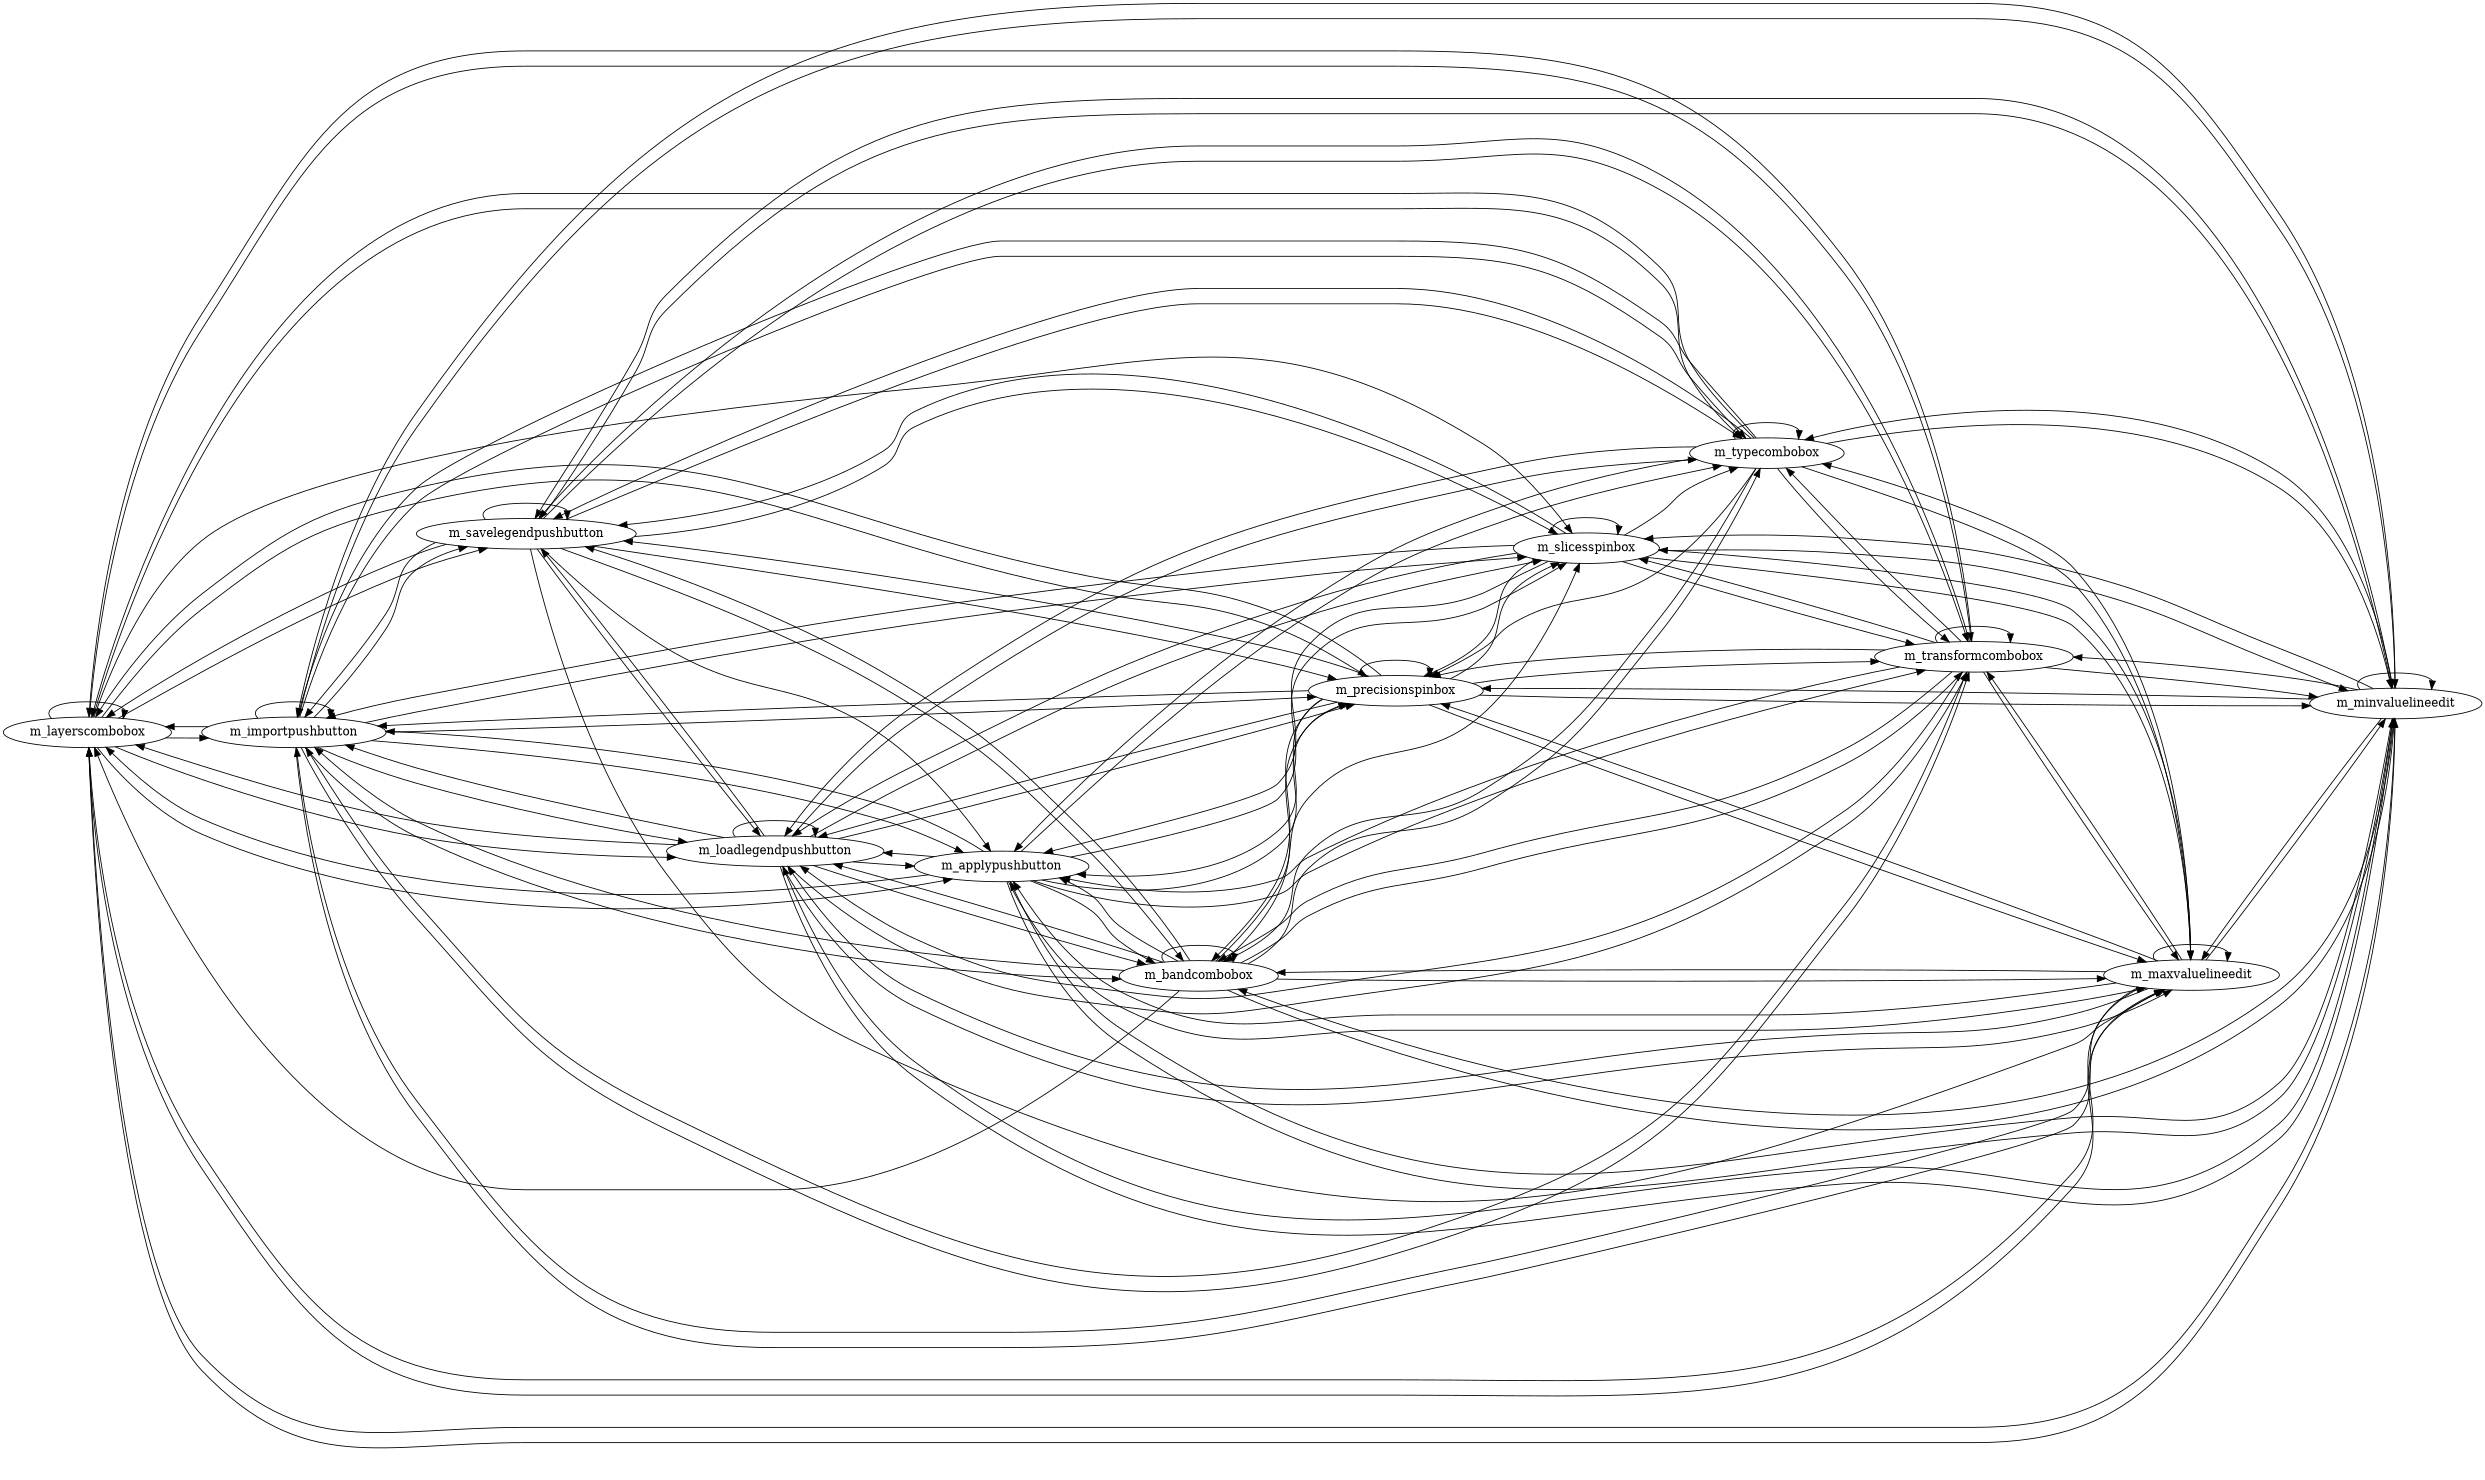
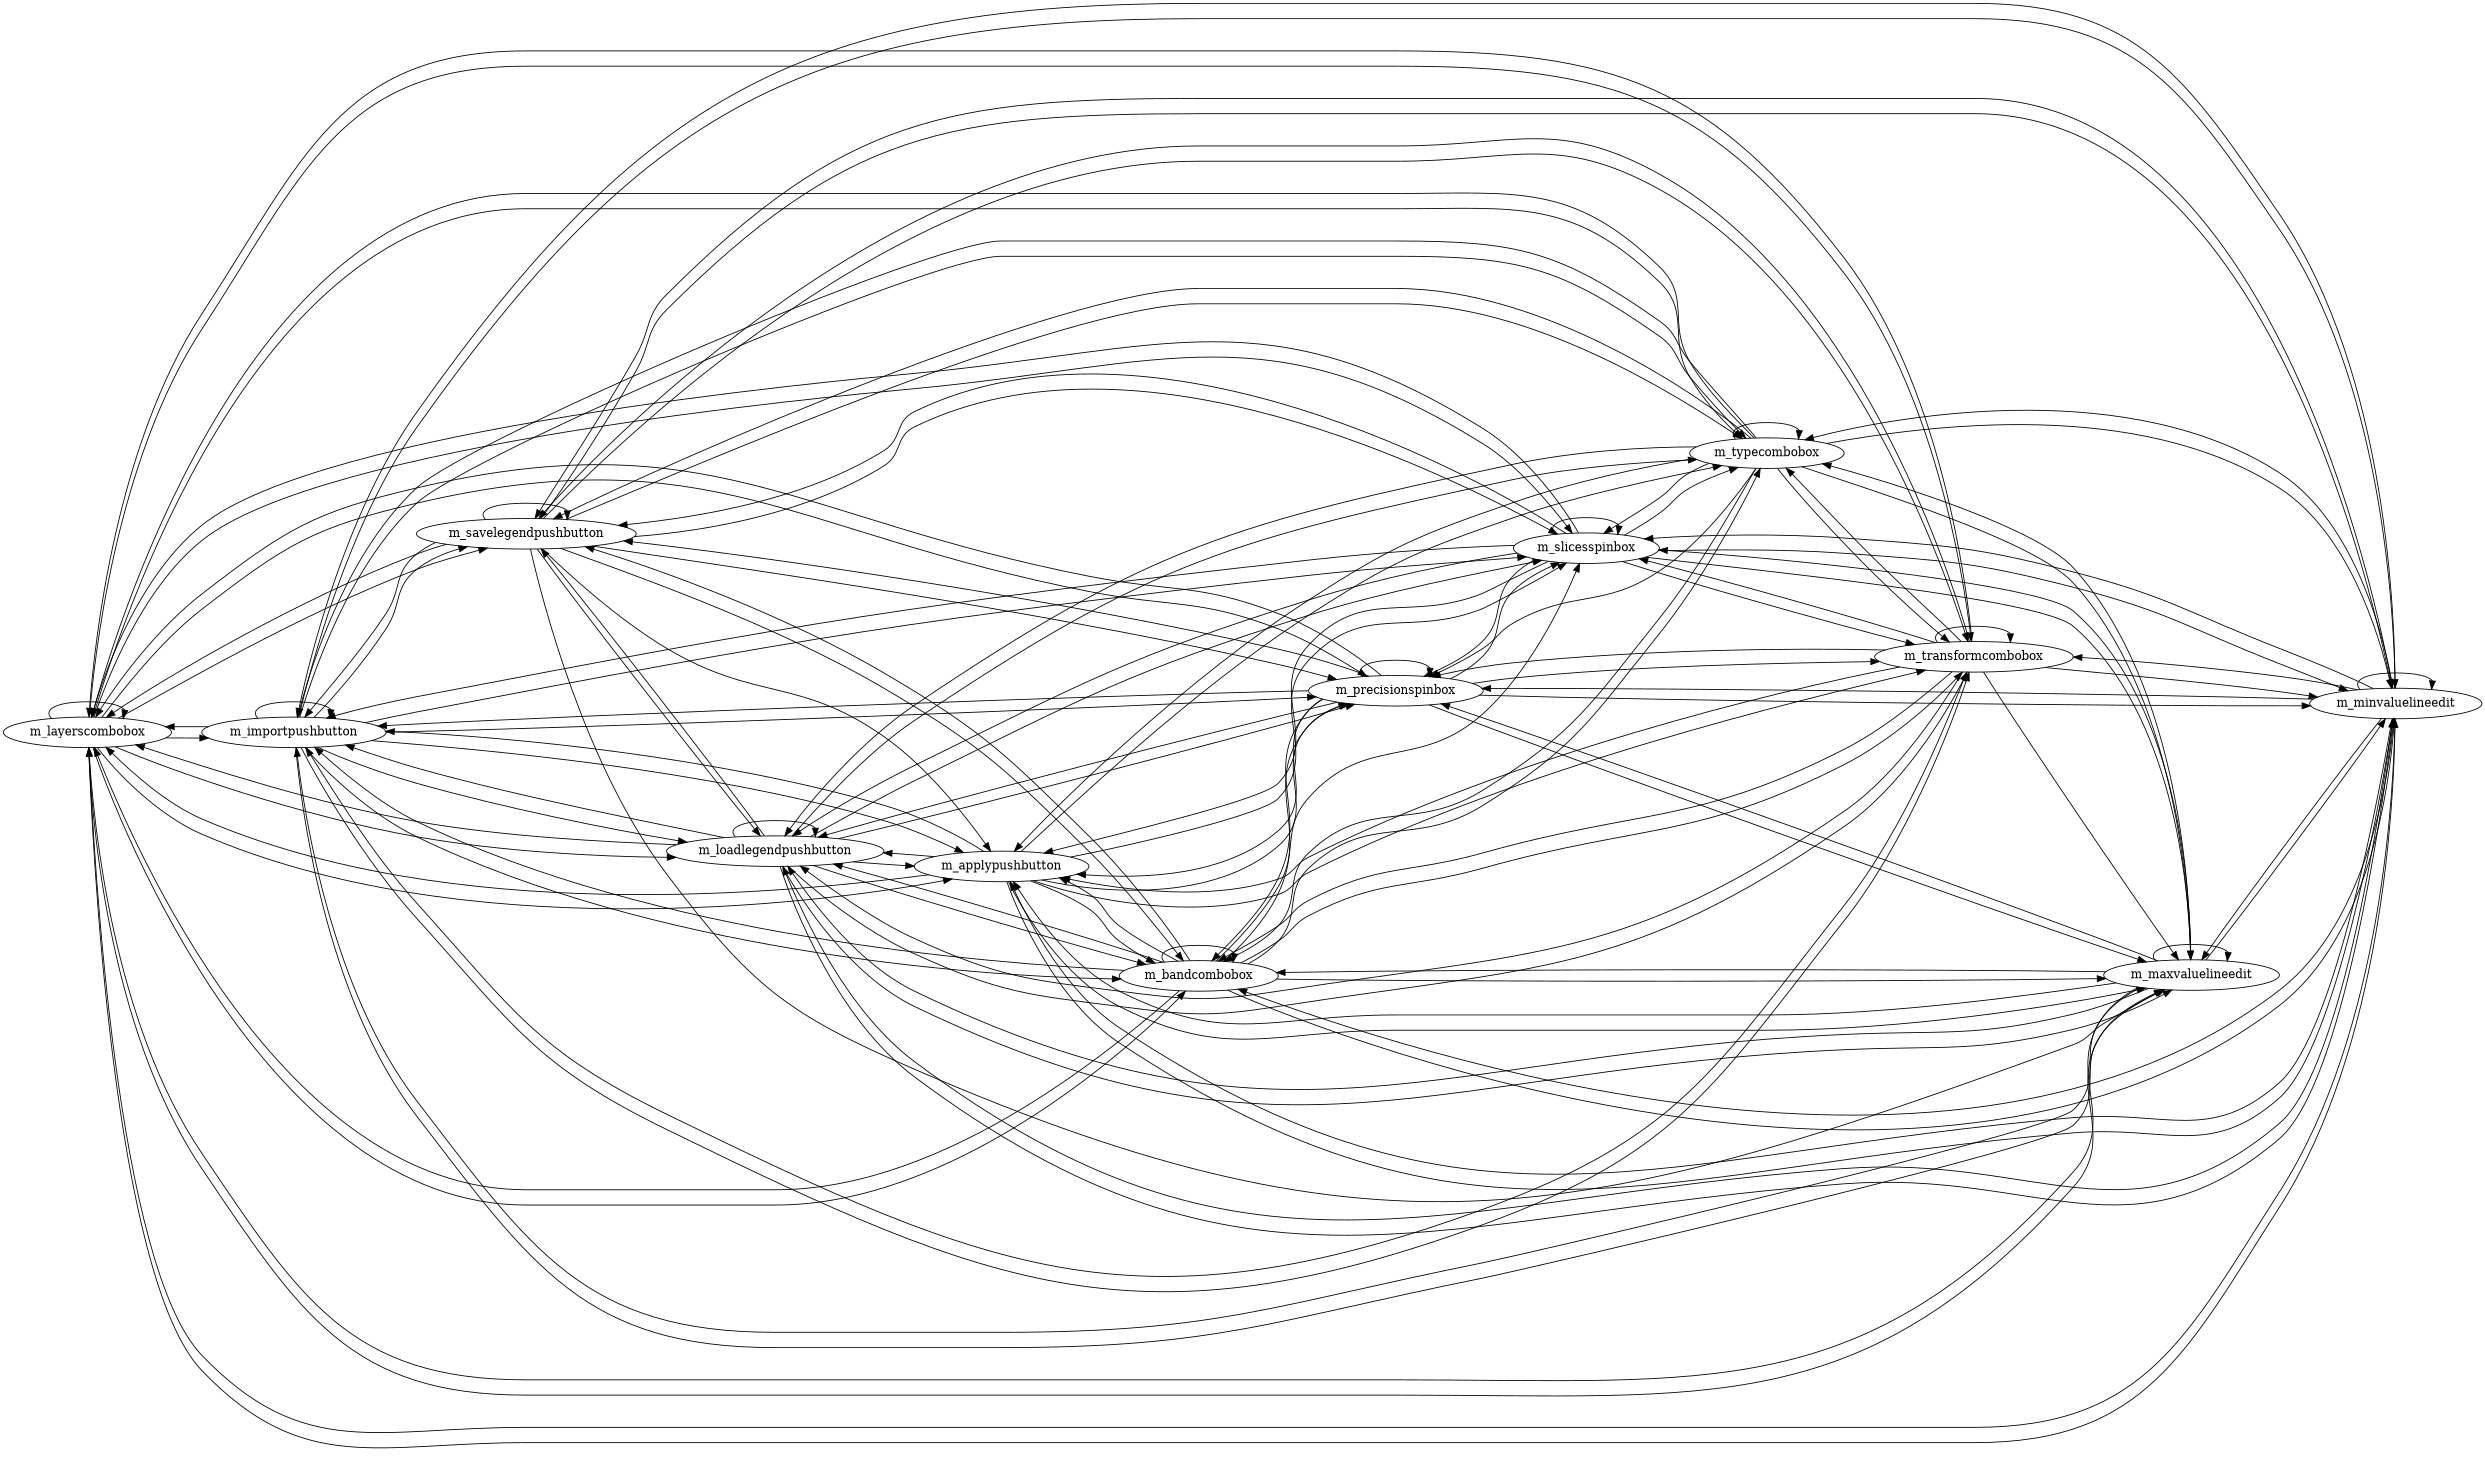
edge "m_slicesspinbox" -> "m_layerscombobox": added
edge "m_typecombobox" -> "m_slicesspinbox": added
edge "m_maxvaluelineedit" -> "m_transformcombobox": removed
edge "m_layerscombobox" -> "m_bandcombobox": added
